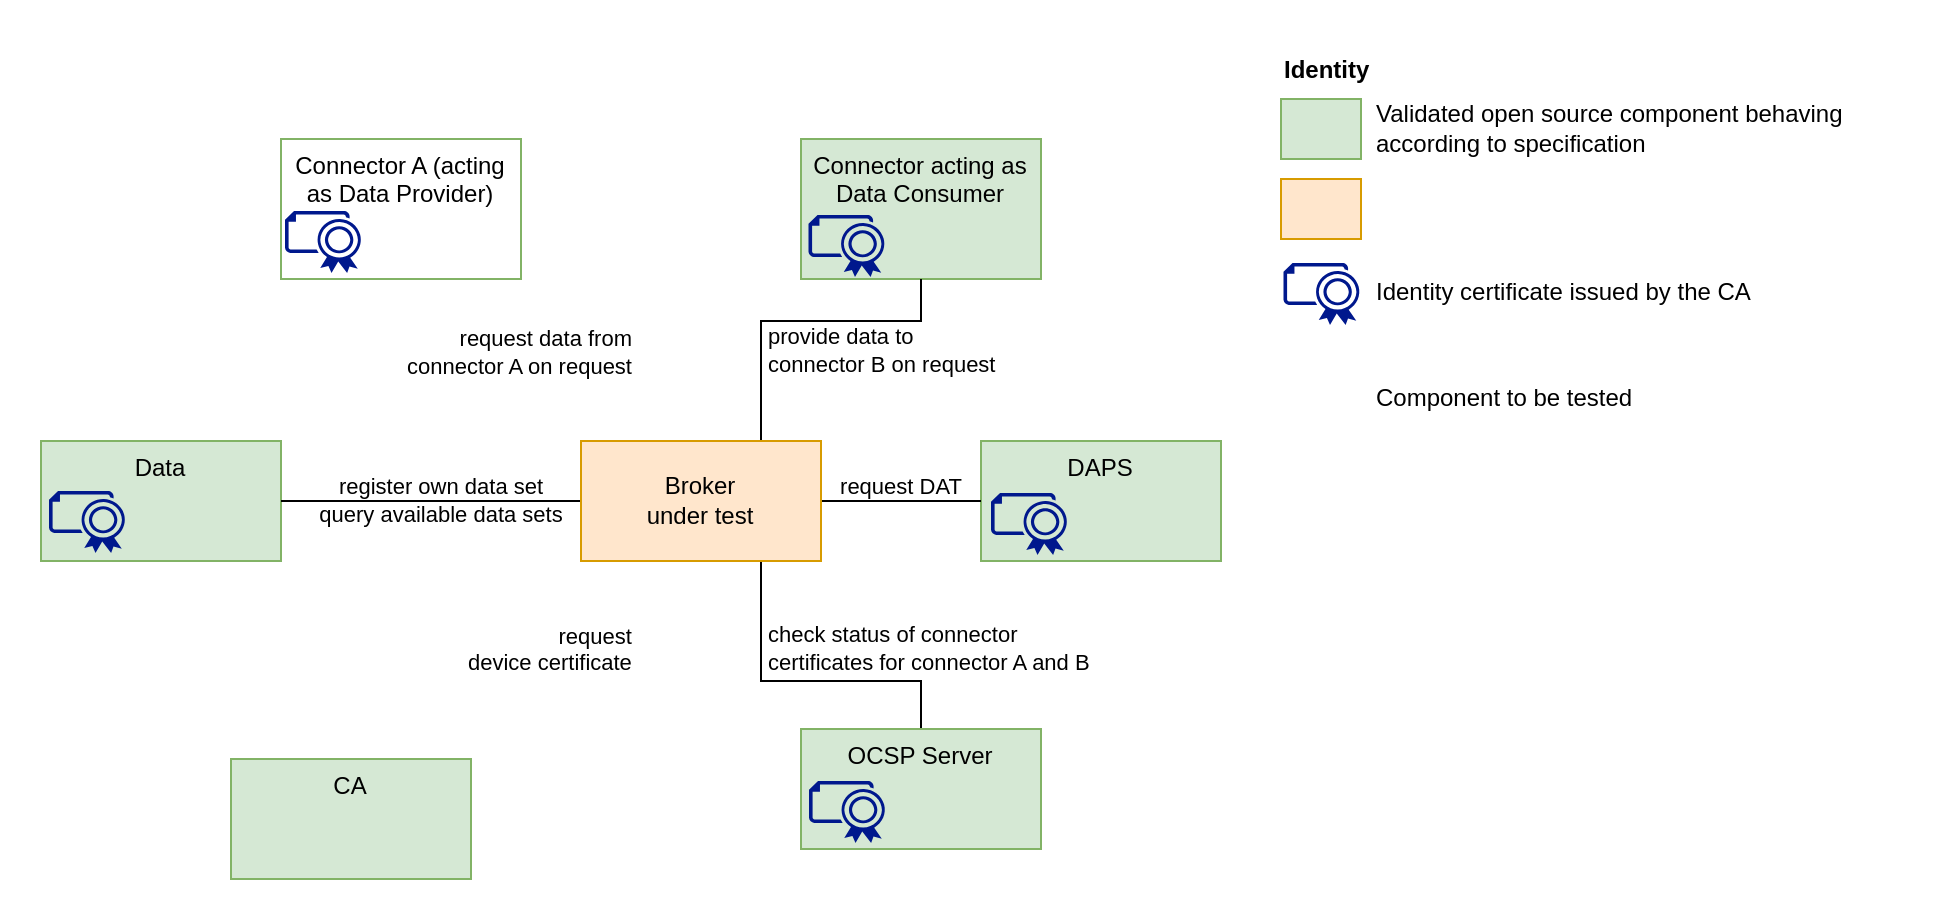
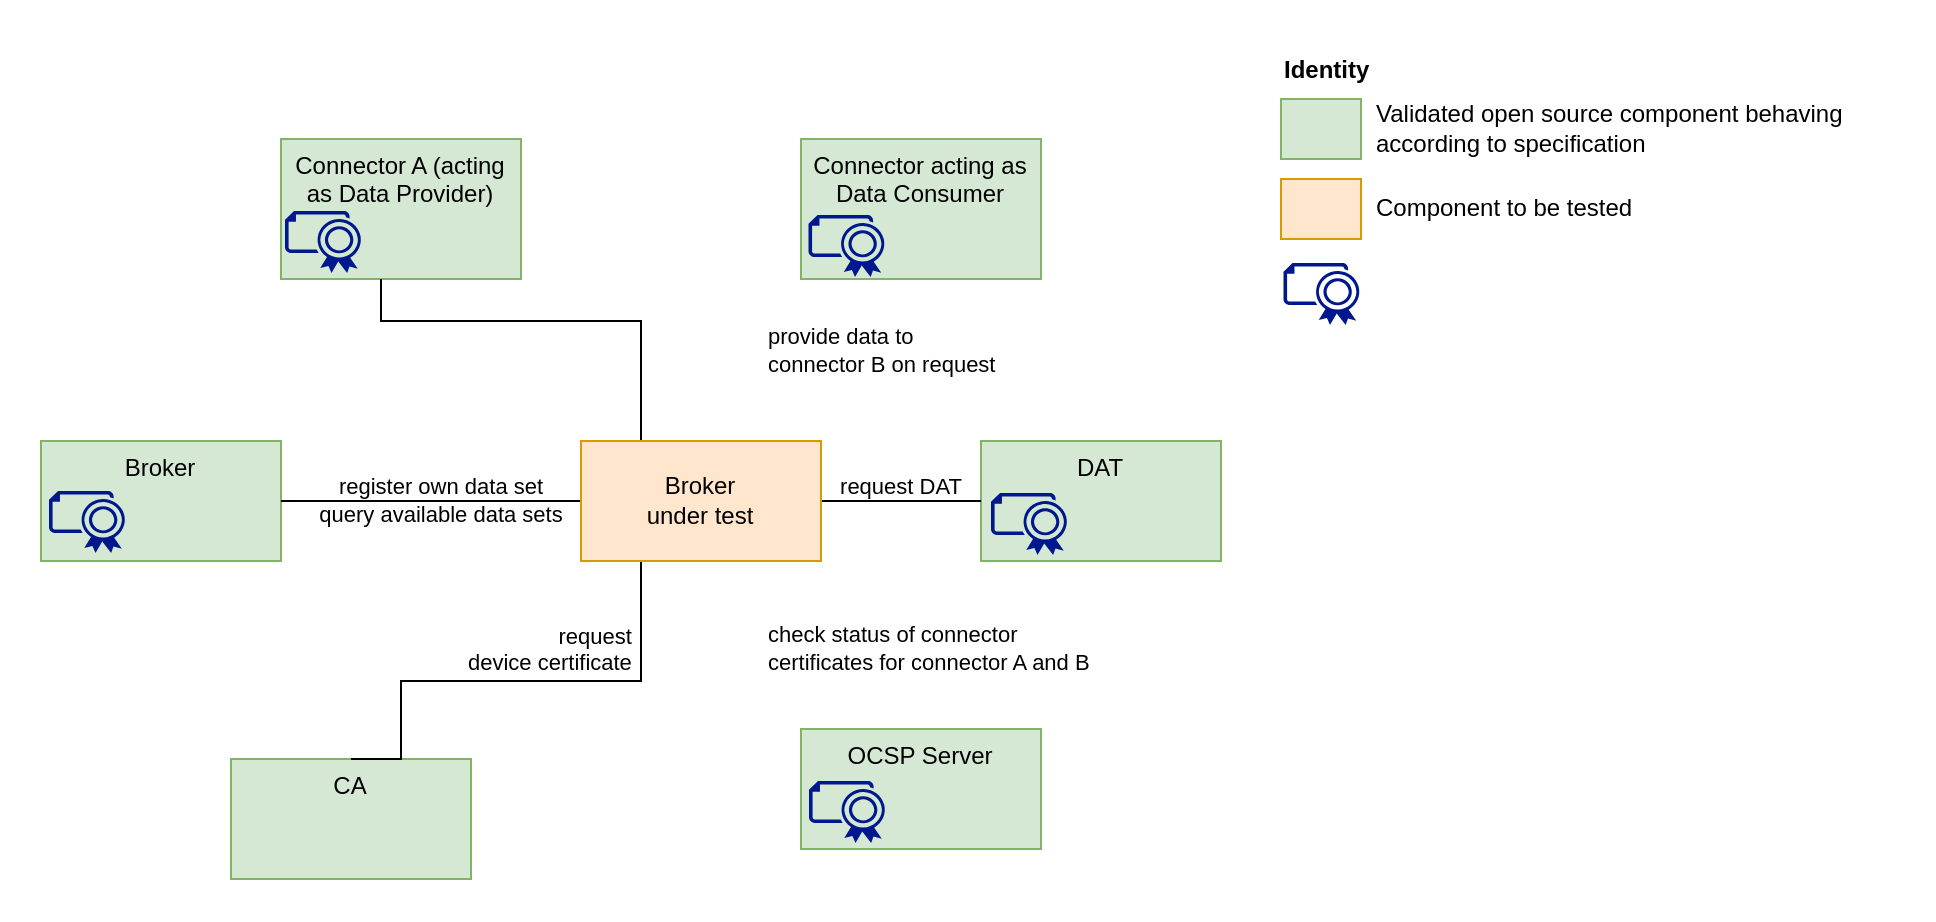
node "Connector A (acting as Data Provider)": fillcolor #ffffff -> #d5e8d4
node "Identity certificate issued by the CA": removed
edge "Connector A (acting as Data Provider)" -- "Broker under test": added
edge "Connector acting as Data Consumer" -- "Broker under test": removed
node "request data fromconnector A on request": removed
node "Component to be tested": moved (1633, 399) -> (1633, 209)
node "Data": label "Data" -> "Broker"
node "DAPS": label "DAPS" -> "DAT"
edge "Broker under test" -- "CA": added
edge "Broker under test" -- "OCSP Server": removed
